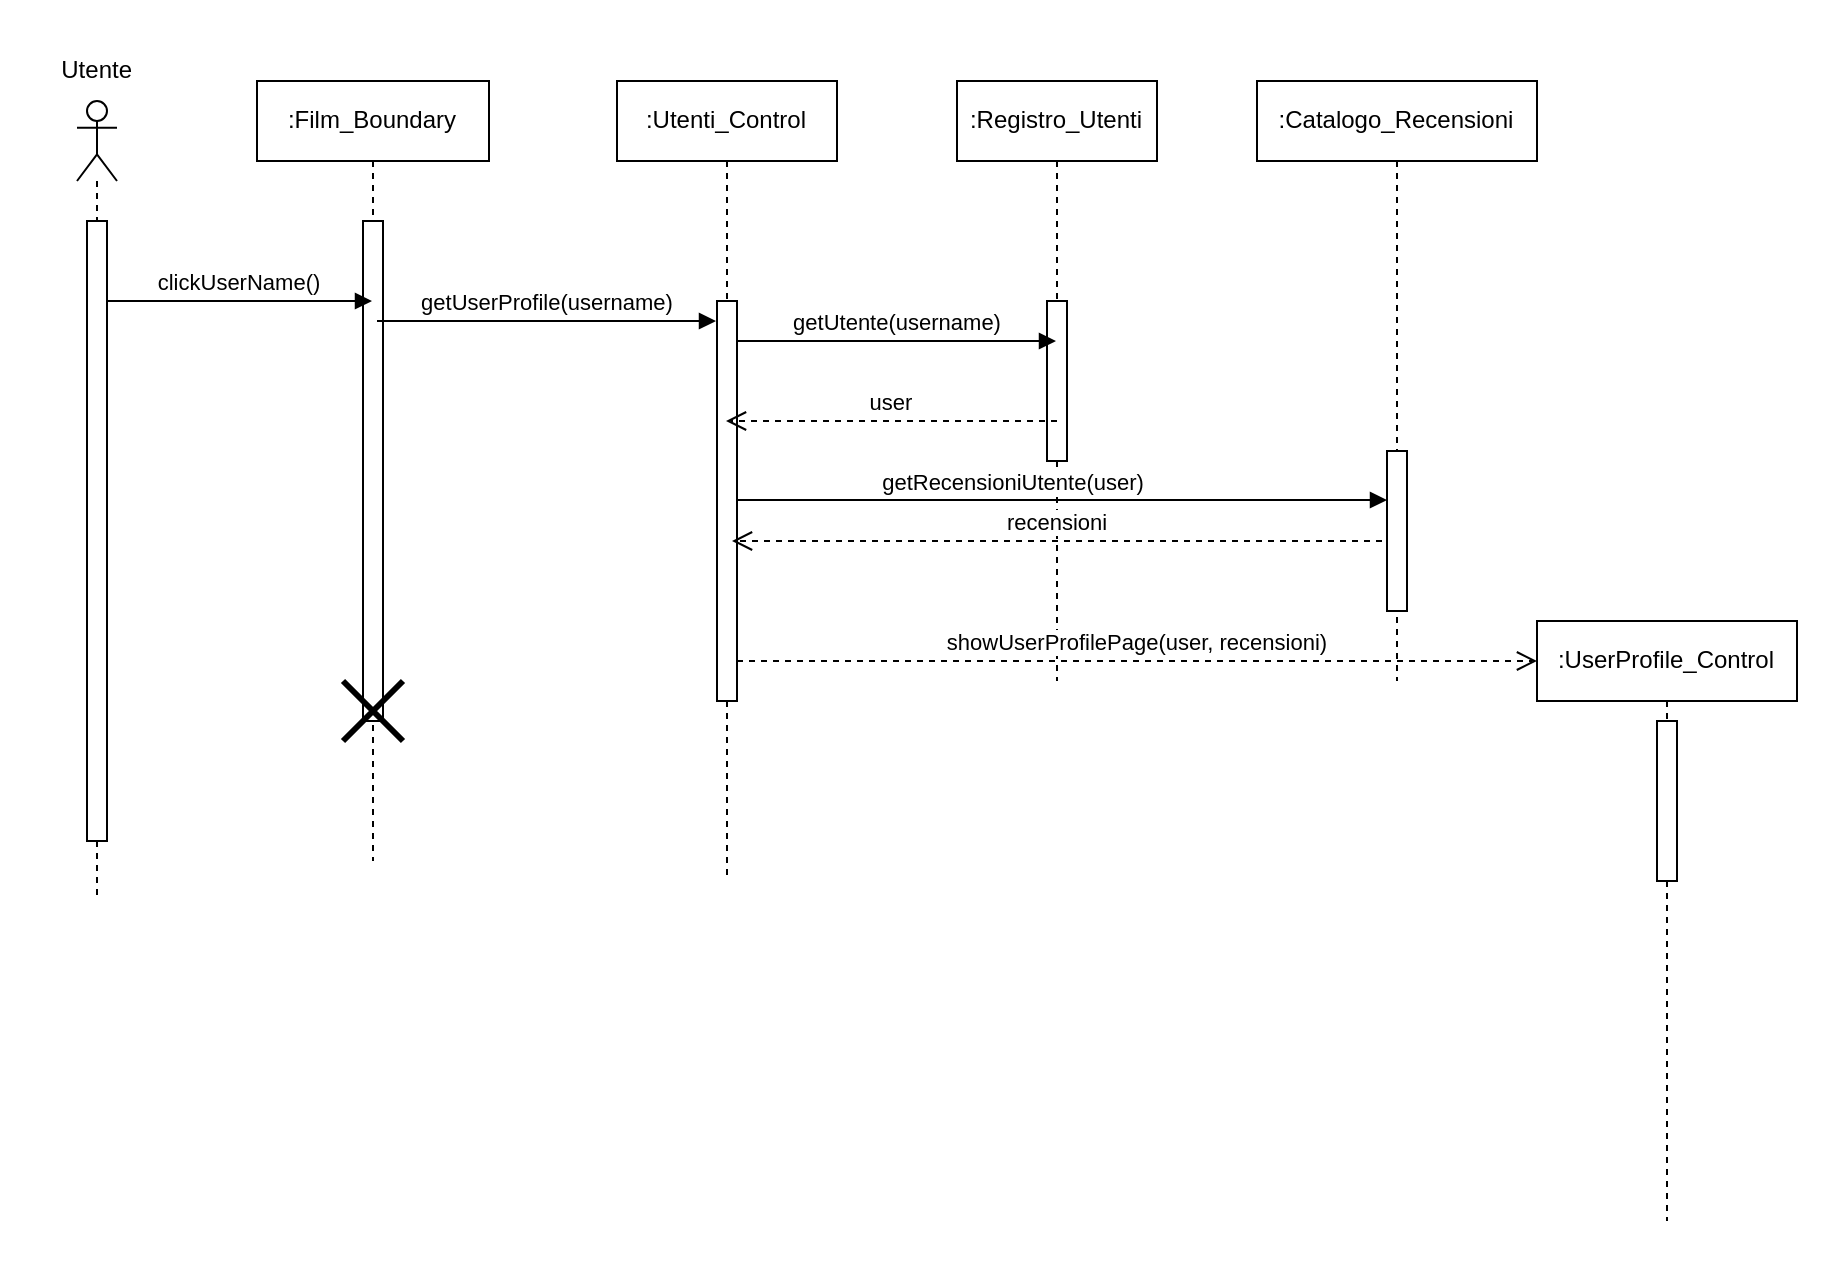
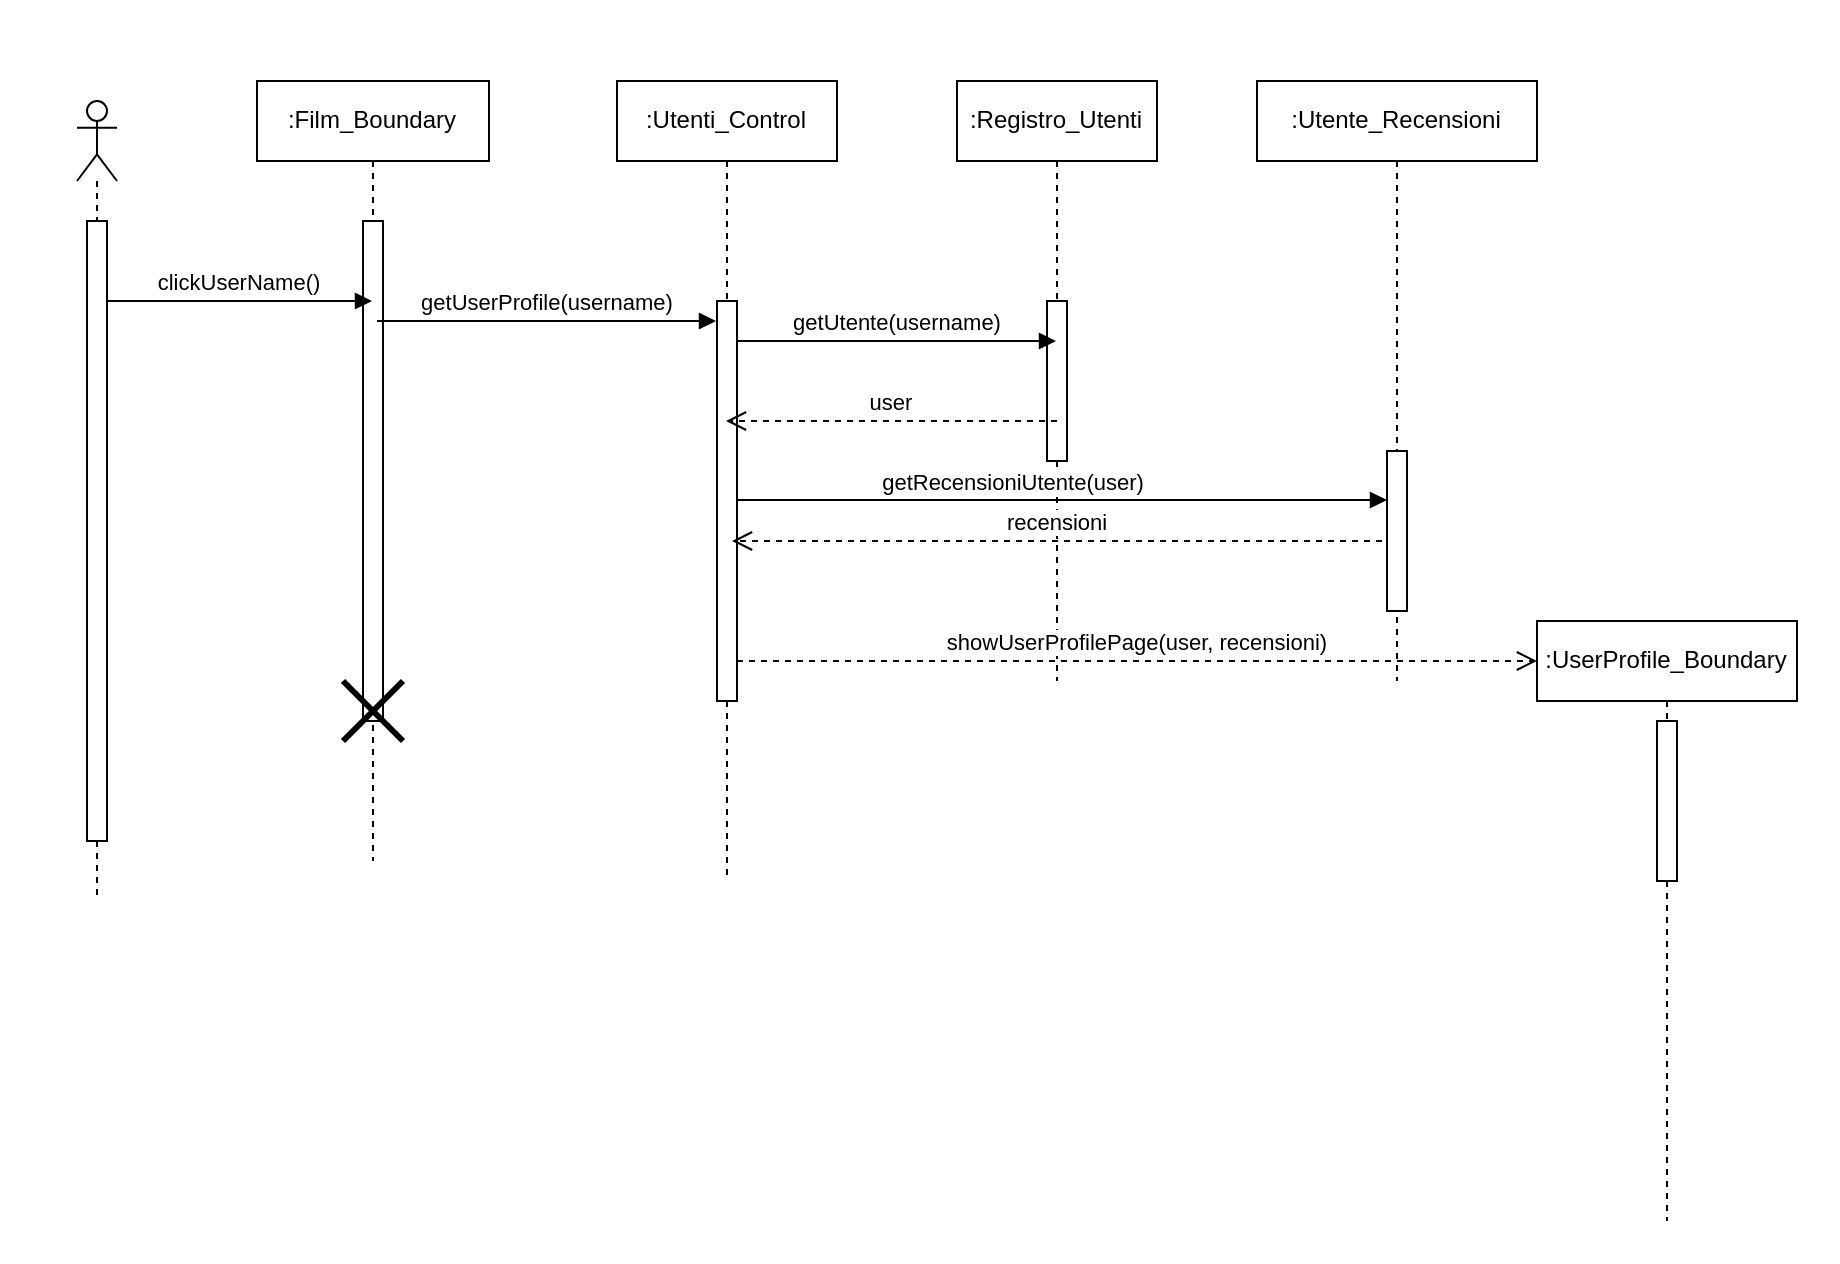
node "Utente": removed
node ":Catalogo_Recensioni": label ":Catalogo_Recensioni" -> ":Utente_Recensioni"
node ":UserProfile_Control": label ":UserProfile_Control" -> ":UserProfile_Boundary"
